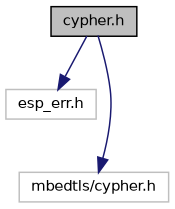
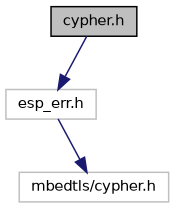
edge "cypher.h" -> "mbedtls/cypher.h": now "esp_err.h" -> "mbedtls/cypher.h"
